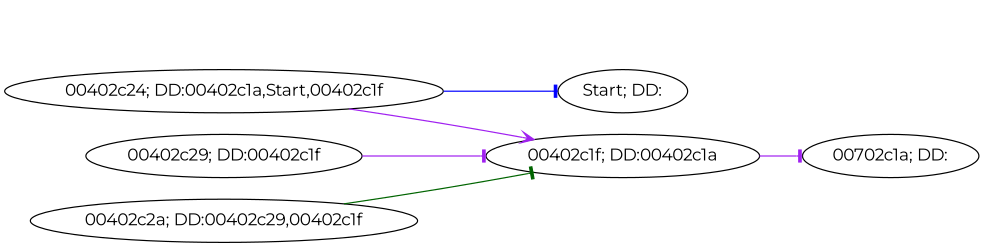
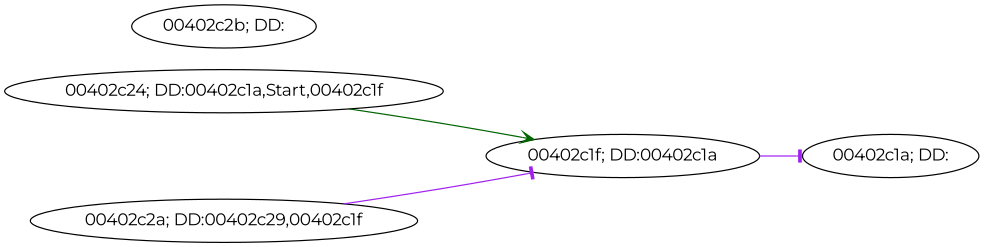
node "00402c2b; DD:": added
node "Start; DD:": removed
edge "00402c24; DD:00402c1a,Start,00402c1f" -> "00402c1f; DD:00402c1a": color purple -> darkgreen
node "00402c29; DD:00402c1f": removed
node "00702c1a; DD:": label "00702c1a; DD:" -> "00402c1a; DD:"
edge "00402c2a; DD:00402c29,00402c1f" -> "00402c1f; DD:00402c1a": color darkgreen -> purple
